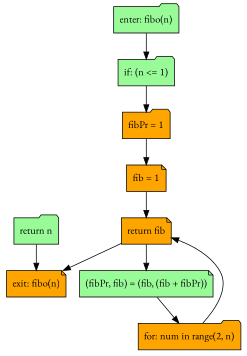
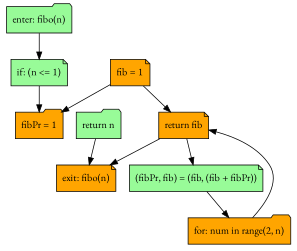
node "if: (n <= 1)": shape folder -> note
edge "fibPr = 1" -> "fib = 1": reversed
